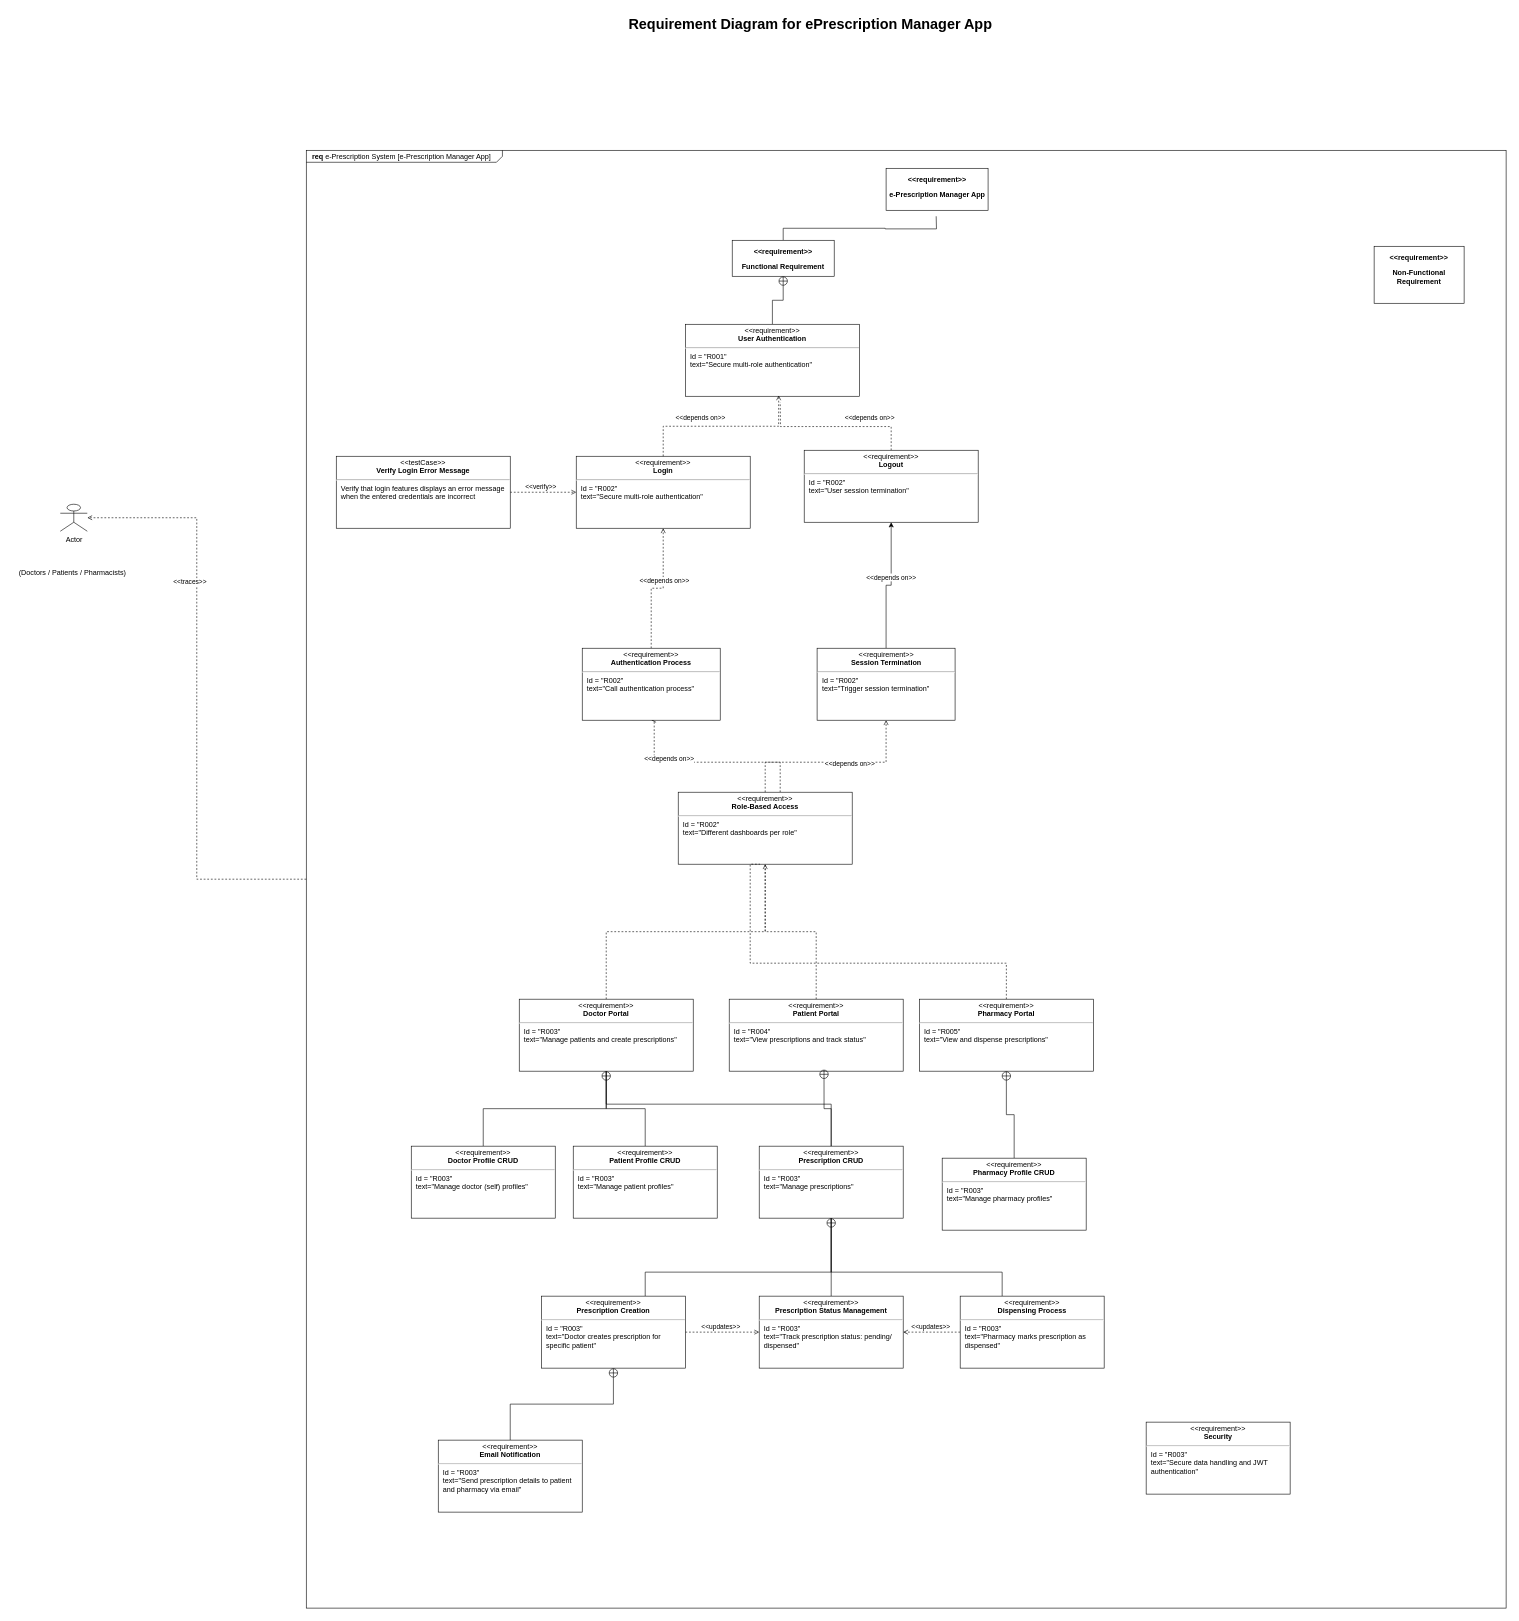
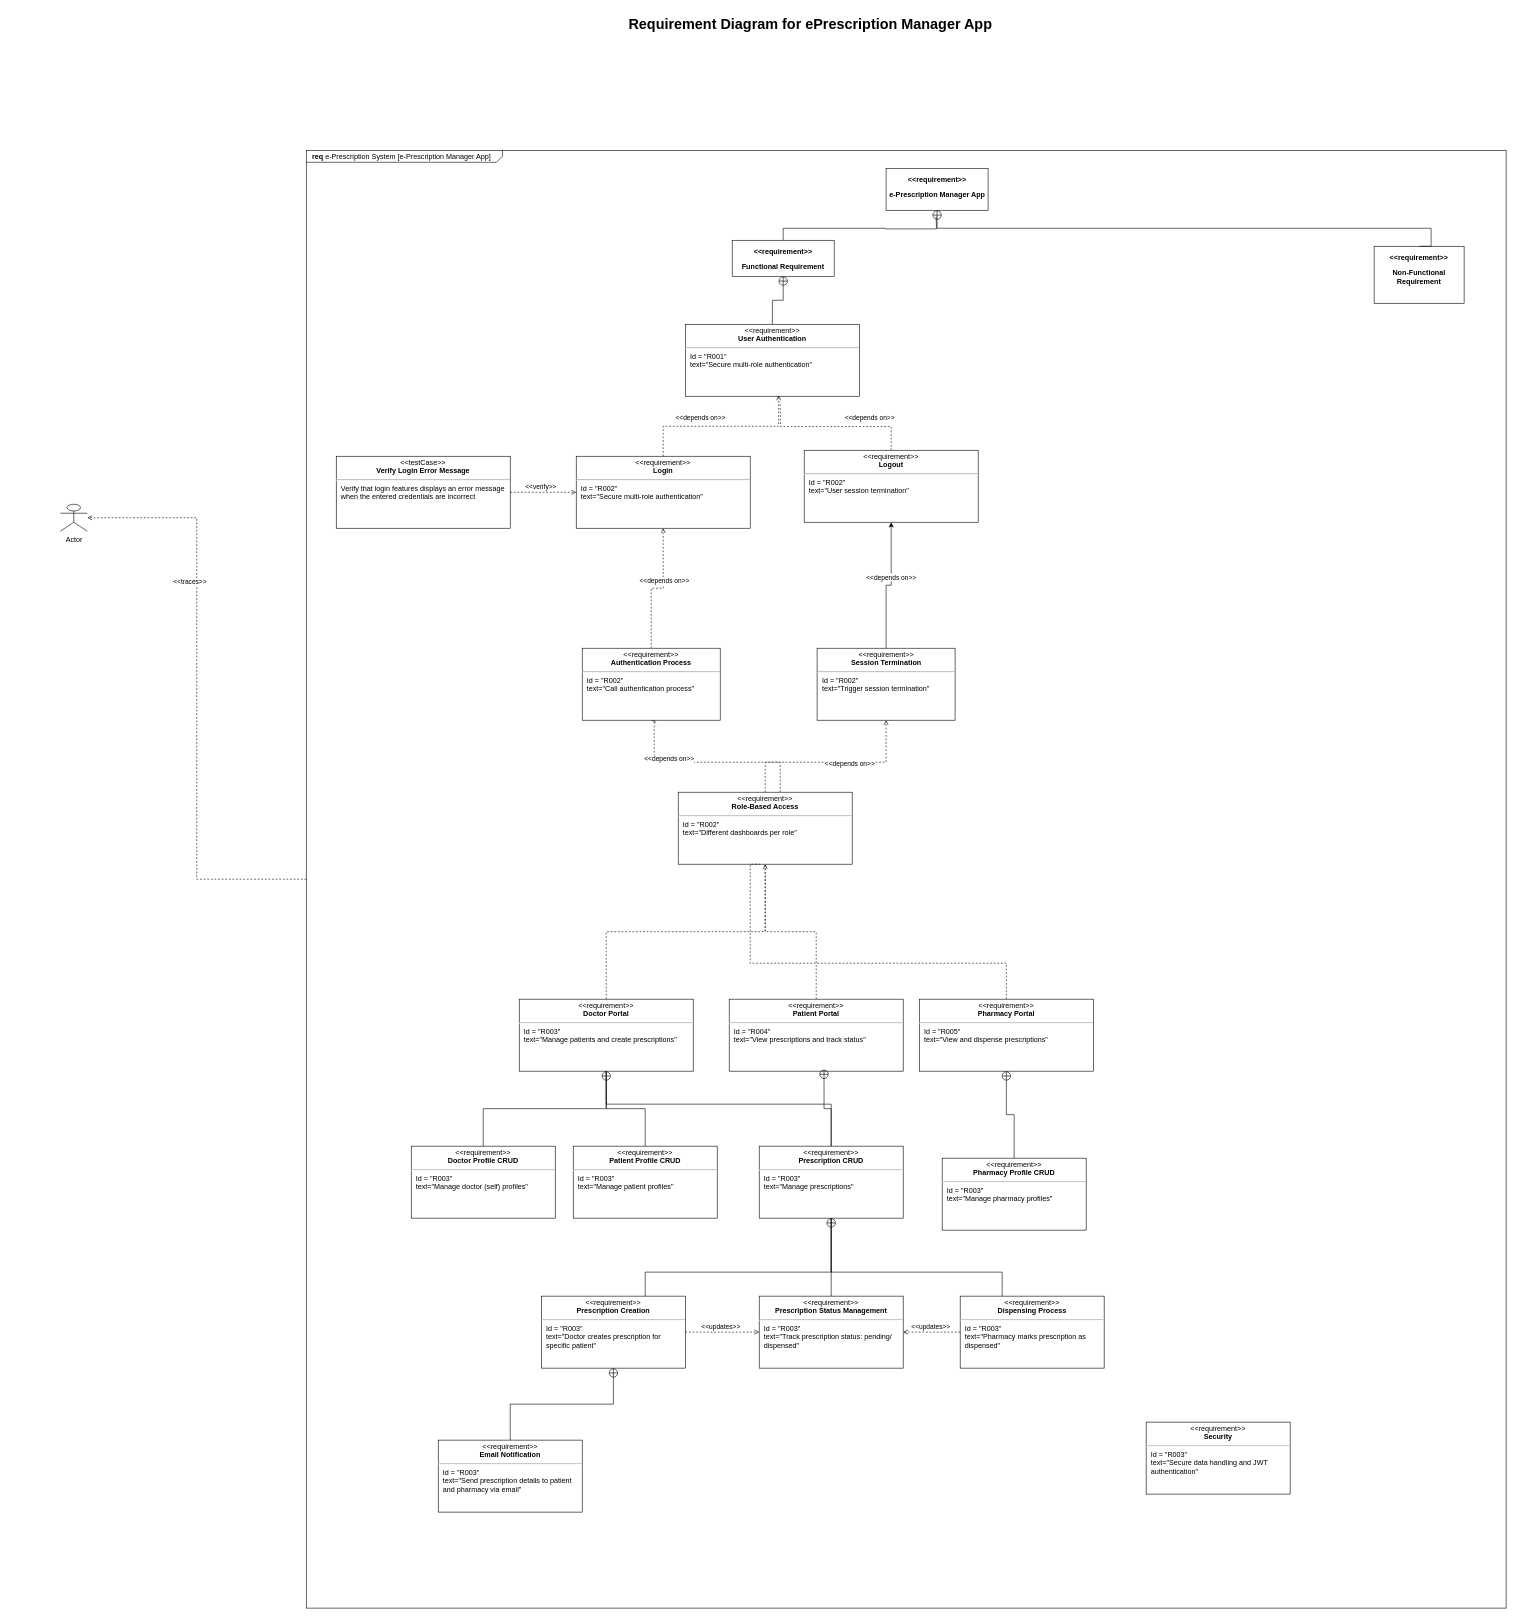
edge "<<requirement>> Non-Functional Requirement" -> "<<requirement>> e-Prescription Manager App": added
node "(Doctors / Patients / Pharmacists)": removed
